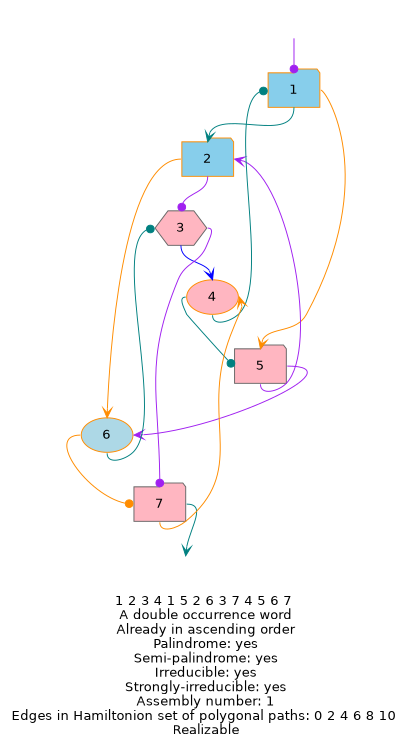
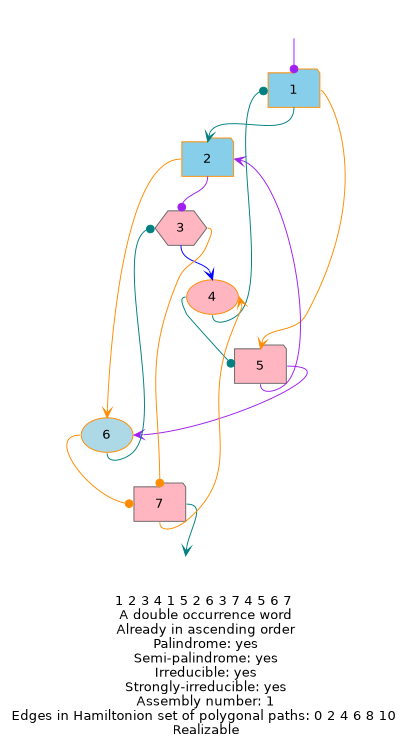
edge "3" -> "7": color purple -> darkorange
